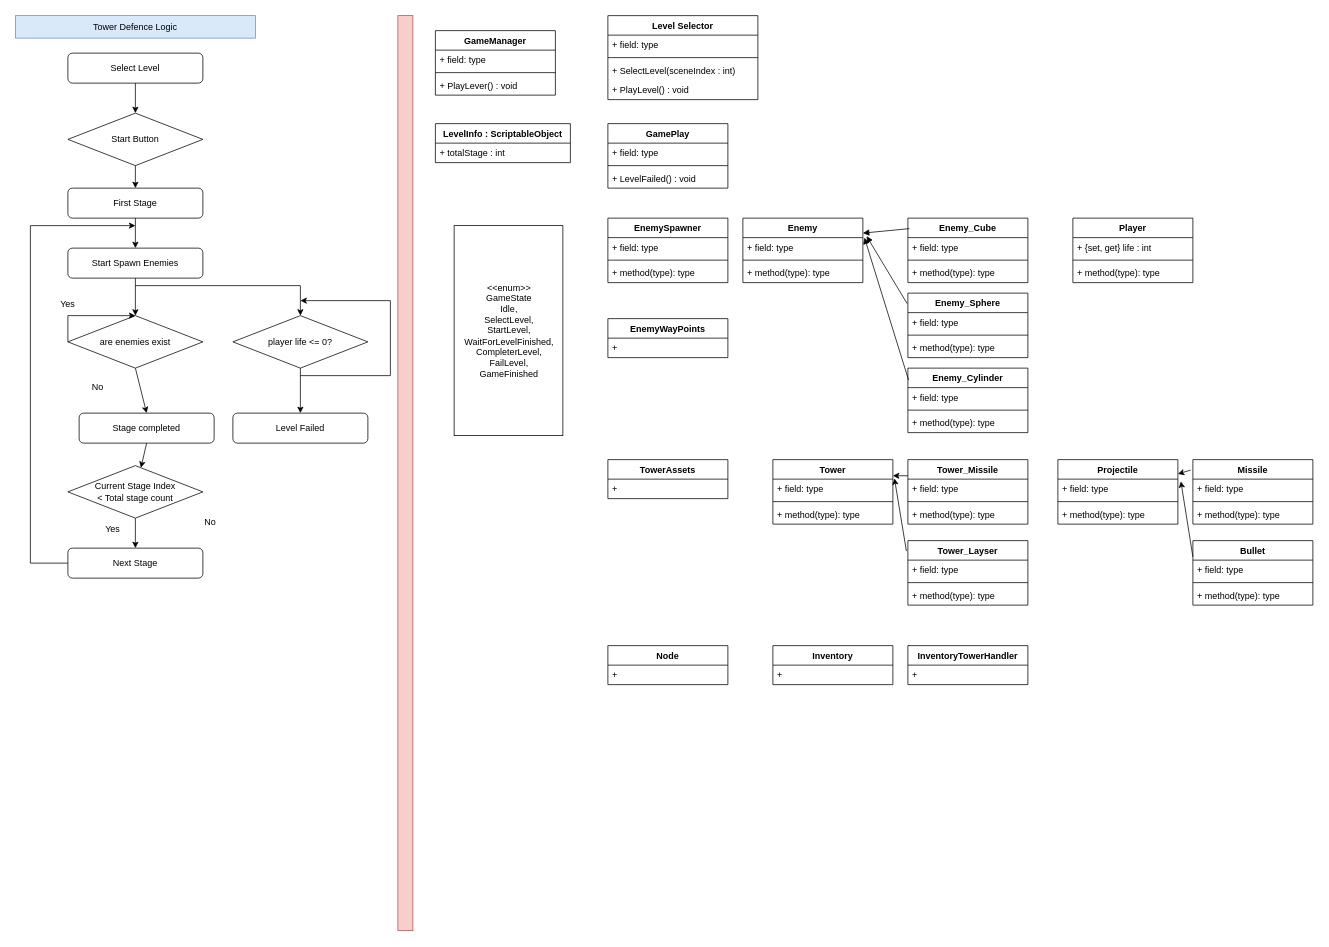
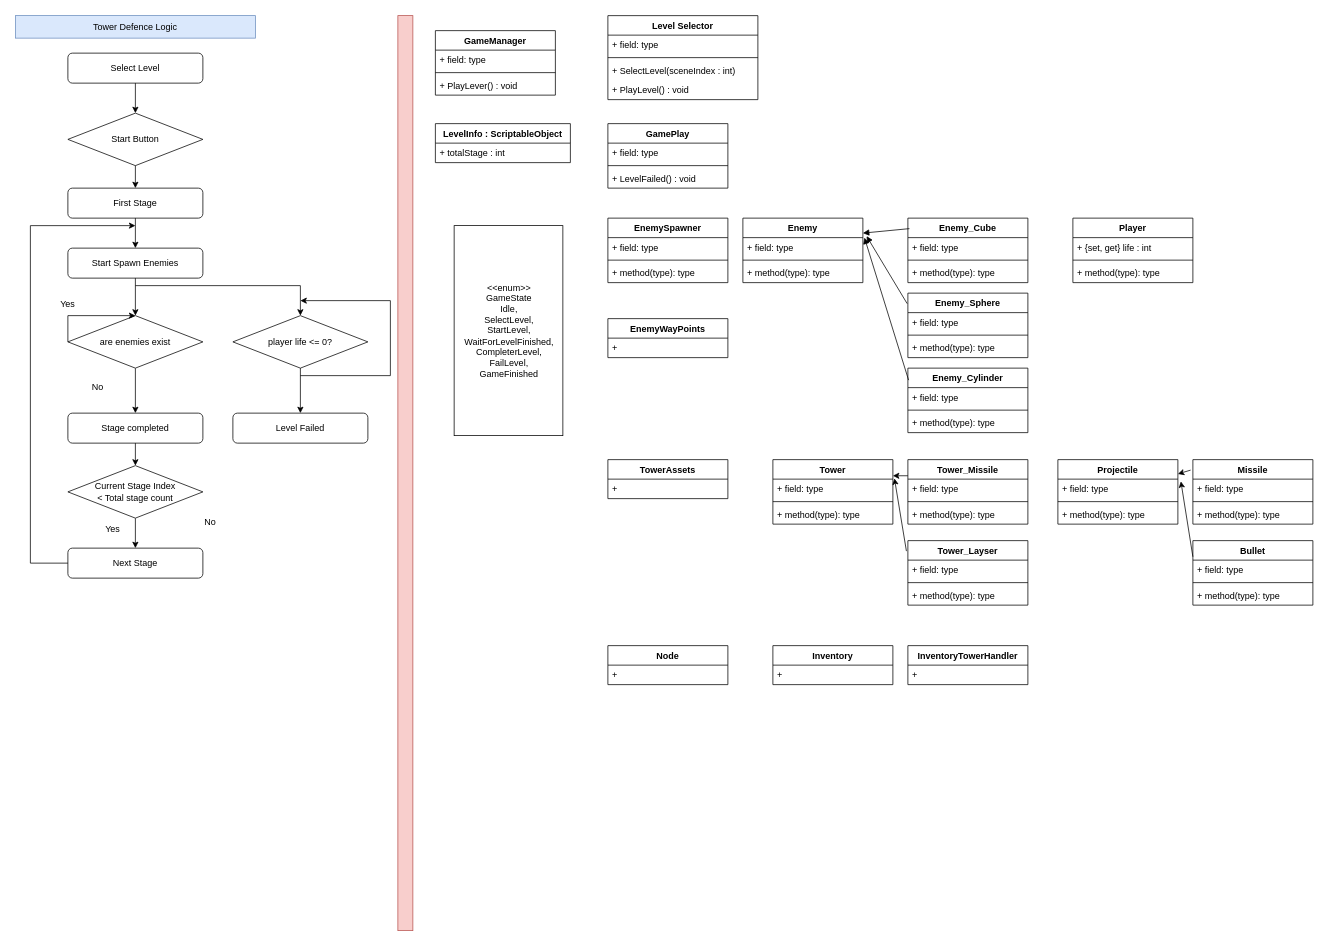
node "Stage completed": moved (147, 428) -> (135, 428)
